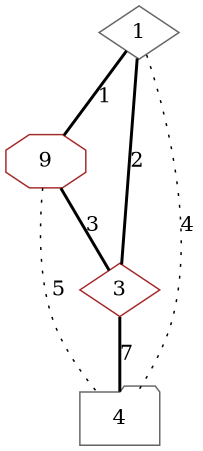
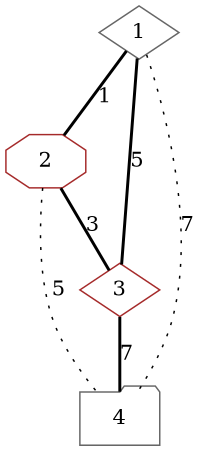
node "9": label "9" -> "2"
edge "1" -- "3": label "2" -> "5"
edge "1" -- "4": label "4" -> "7"
